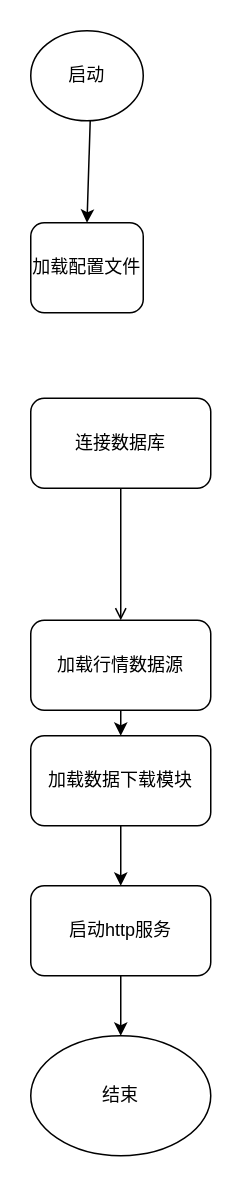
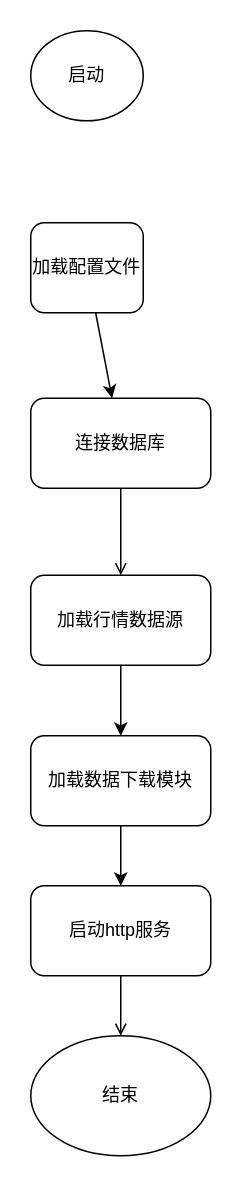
edge "启动" -> "加载配置文件": removed
edge "加载配置文件" -> "连接数据库": added
node "加载行情数据源": moved (121, 665) -> (121, 620)
edge "启动http服务" -> "结束": arrowhead classic -> open
